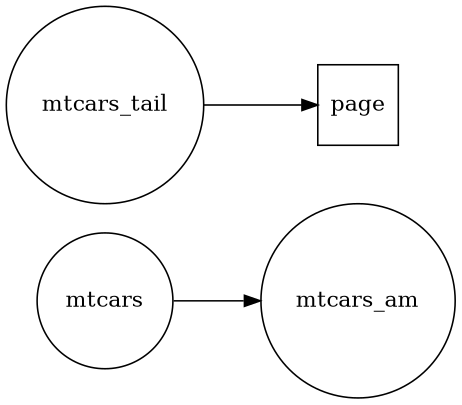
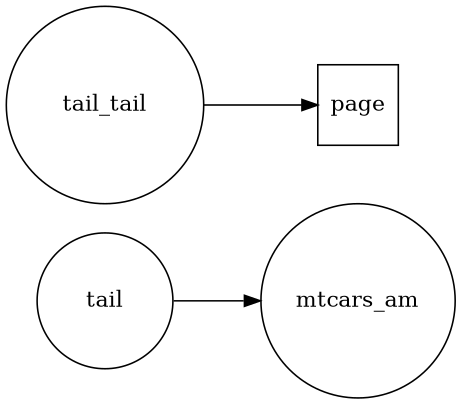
node "mtcars_tail": label "mtcars_tail" -> "tail_tail"
node "mtcars": label "mtcars" -> "tail"
